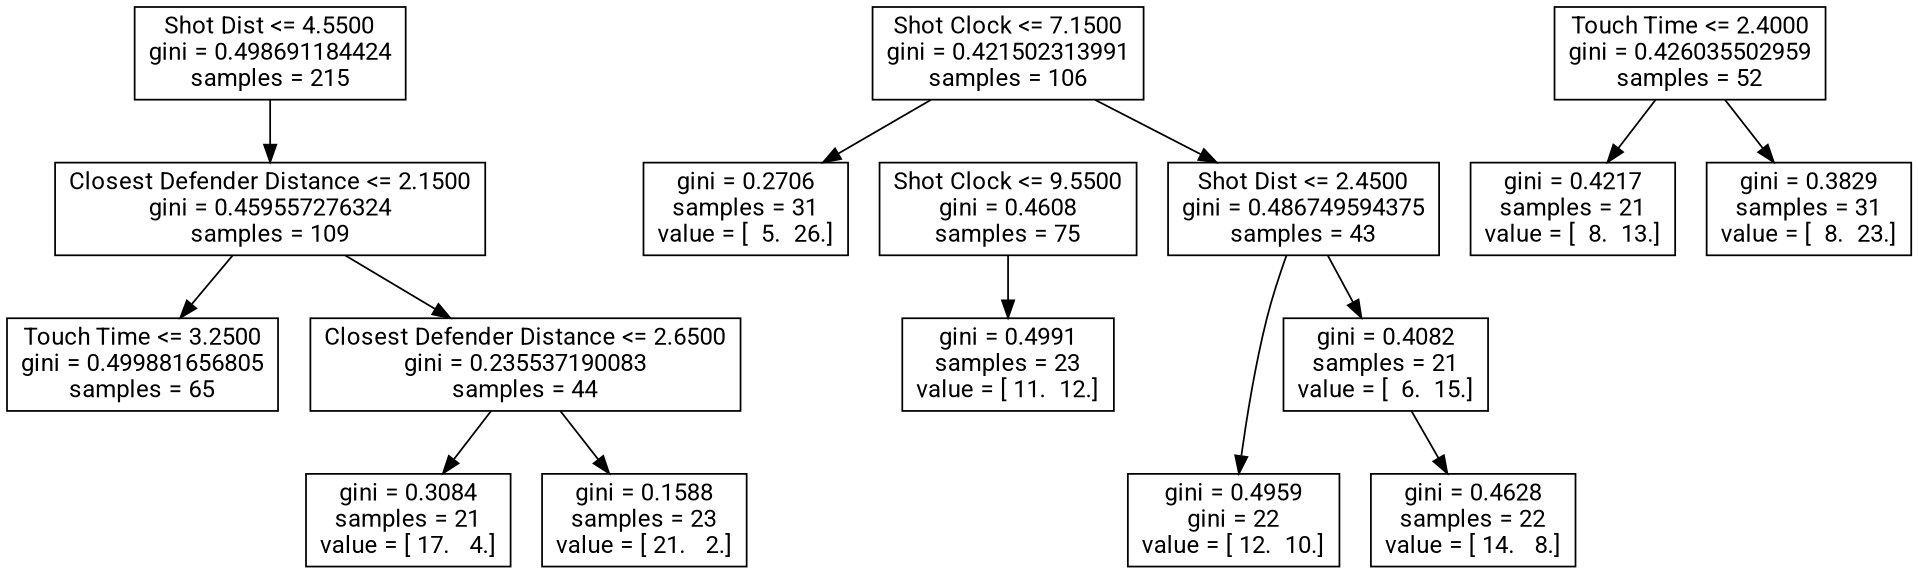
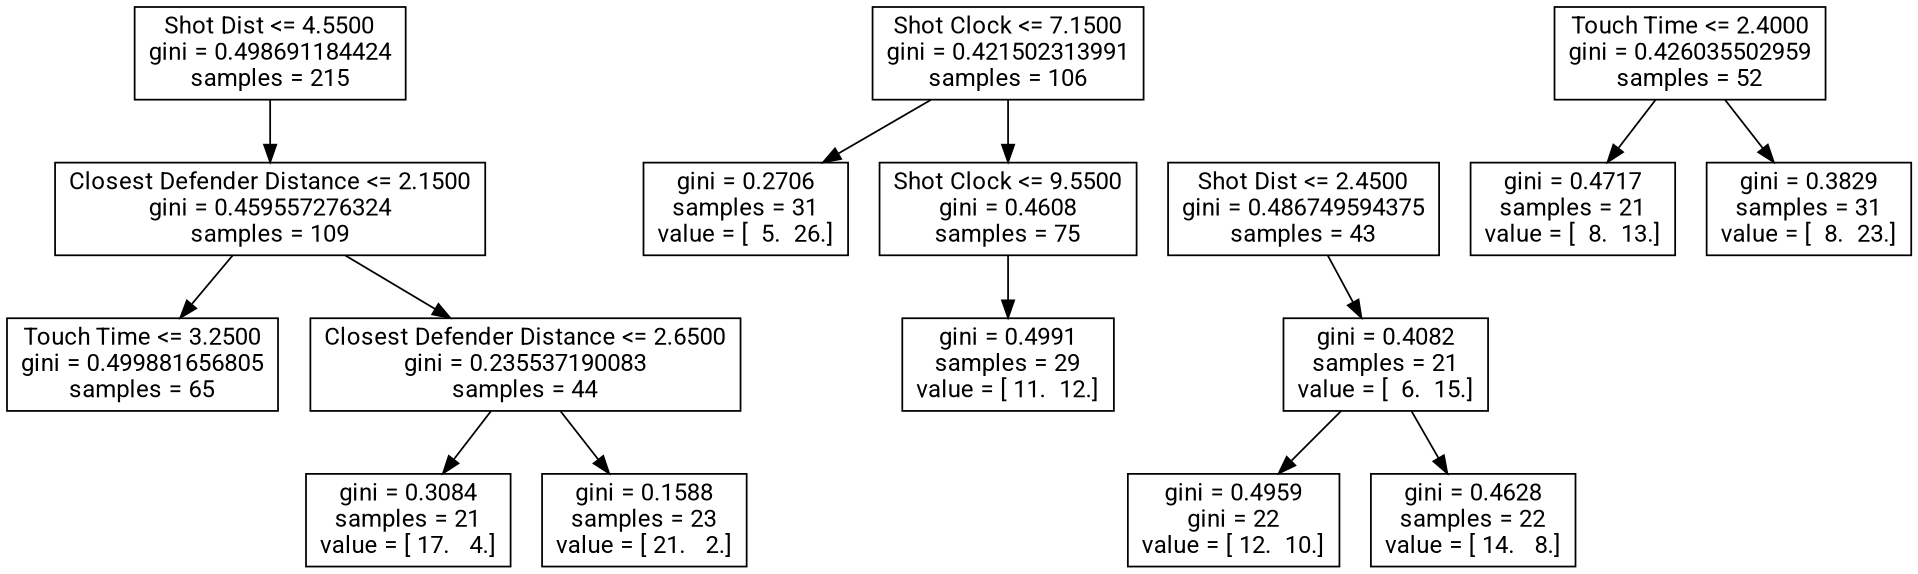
edge "Shot Clock <= 7.1500 gini = 0.421502313991 samples = 106" -> "Shot Dist <= 2.4500 gini = 0.486749594375 samples = 43": now "Shot Clock <= 7.1500 gini = 0.421502313991 samples = 106" -> "Shot Clock <= 9.5500 gini = 0.4608 samples = 75"
node "gini = 0.4217 samples = 21 value = [  8.  13.]": label "gini = 0.4217 samples = 21 value = [  8.  13.]" -> "gini = 0.4717 samples = 21 value = [  8.  13.]"
edge "Shot Dist <= 2.4500 gini = 0.486749594375 samples = 43" -> "gini = 0.4959 gini = 22 value = [ 12.  10.]": now "gini = 0.4082 samples = 21 value = [  6.  15.]" -> "gini = 0.4959 gini = 22 value = [ 12.  10.]"
node "gini = 0.4991 samples = 23 value = [ 11.  12.]": label "gini = 0.4991 samples = 23 value = [ 11.  12.]" -> "gini = 0.4991 samples = 29 value = [ 11.  12.]"
